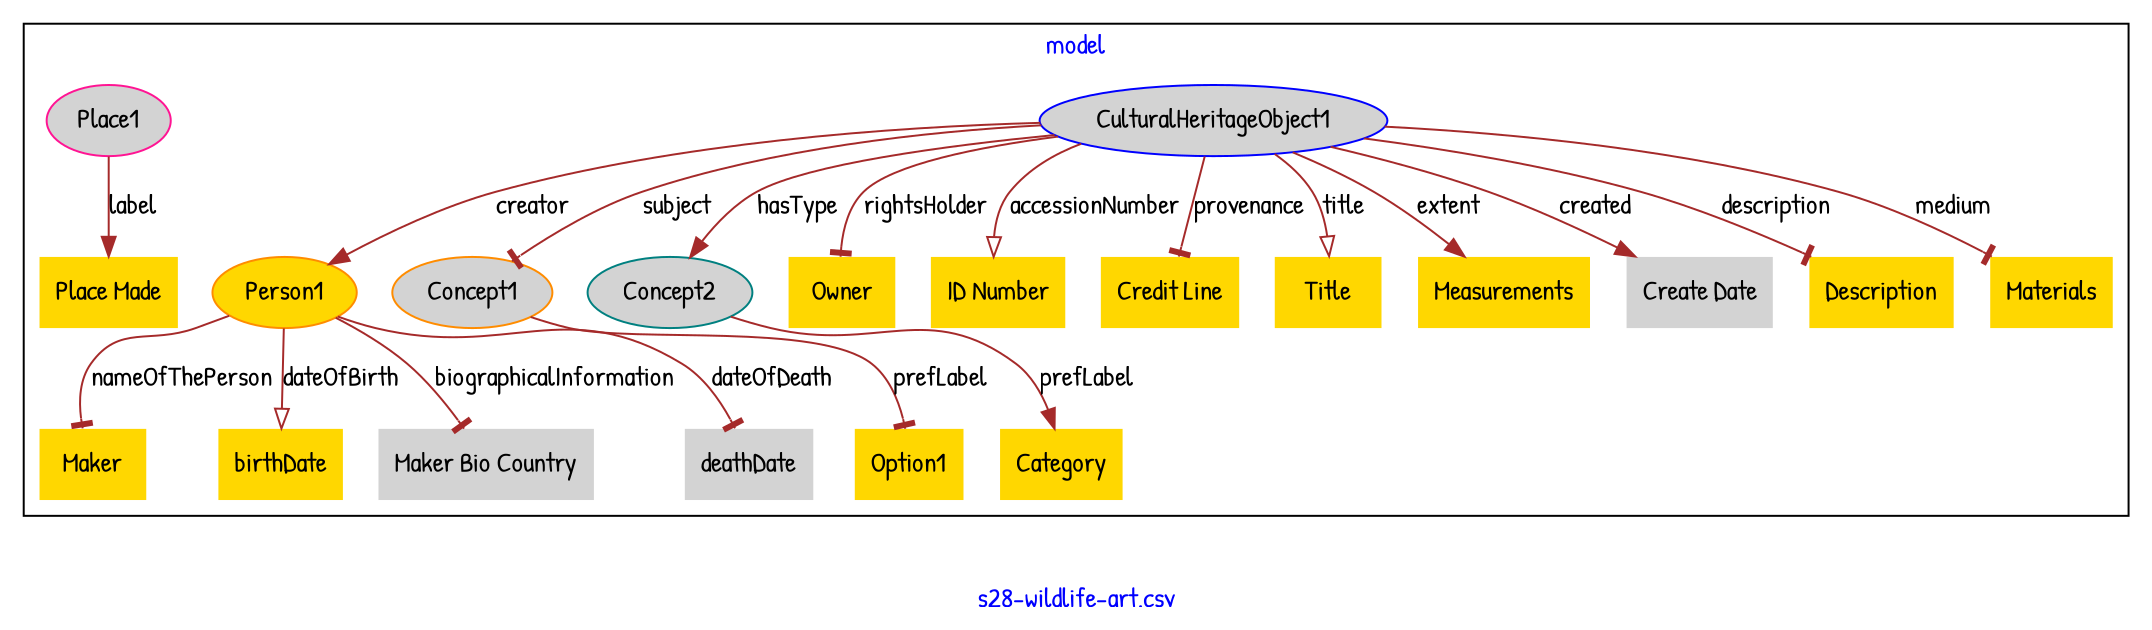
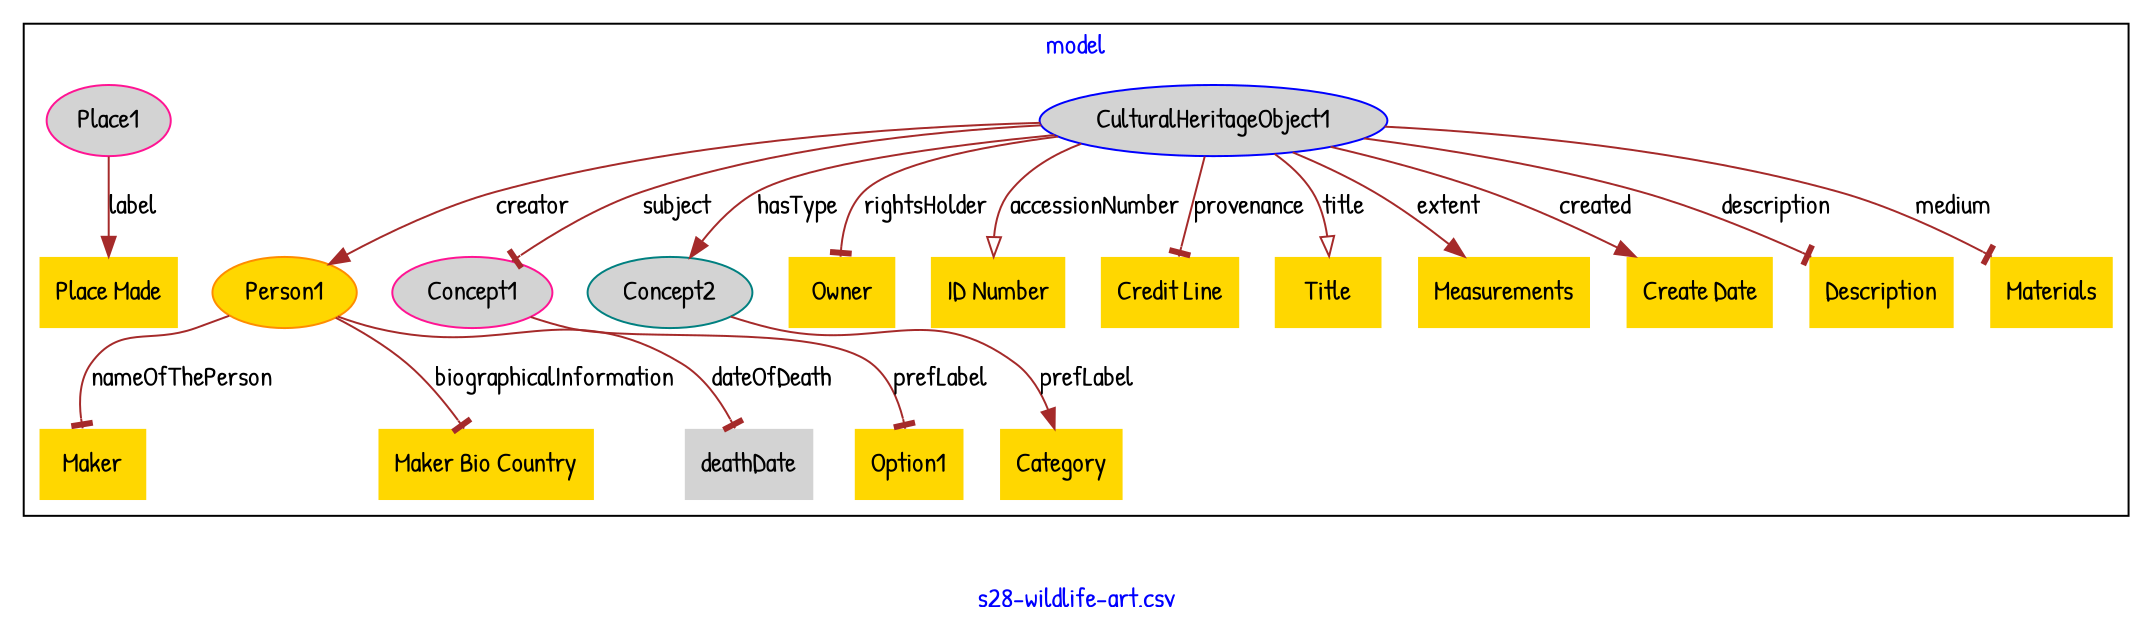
node "Concept1": color darkorange -> deeppink
node "Create Date": fillcolor lightgray -> gold
node "birthDate": removed
node "Maker Bio Country": fillcolor lightgray -> gold
